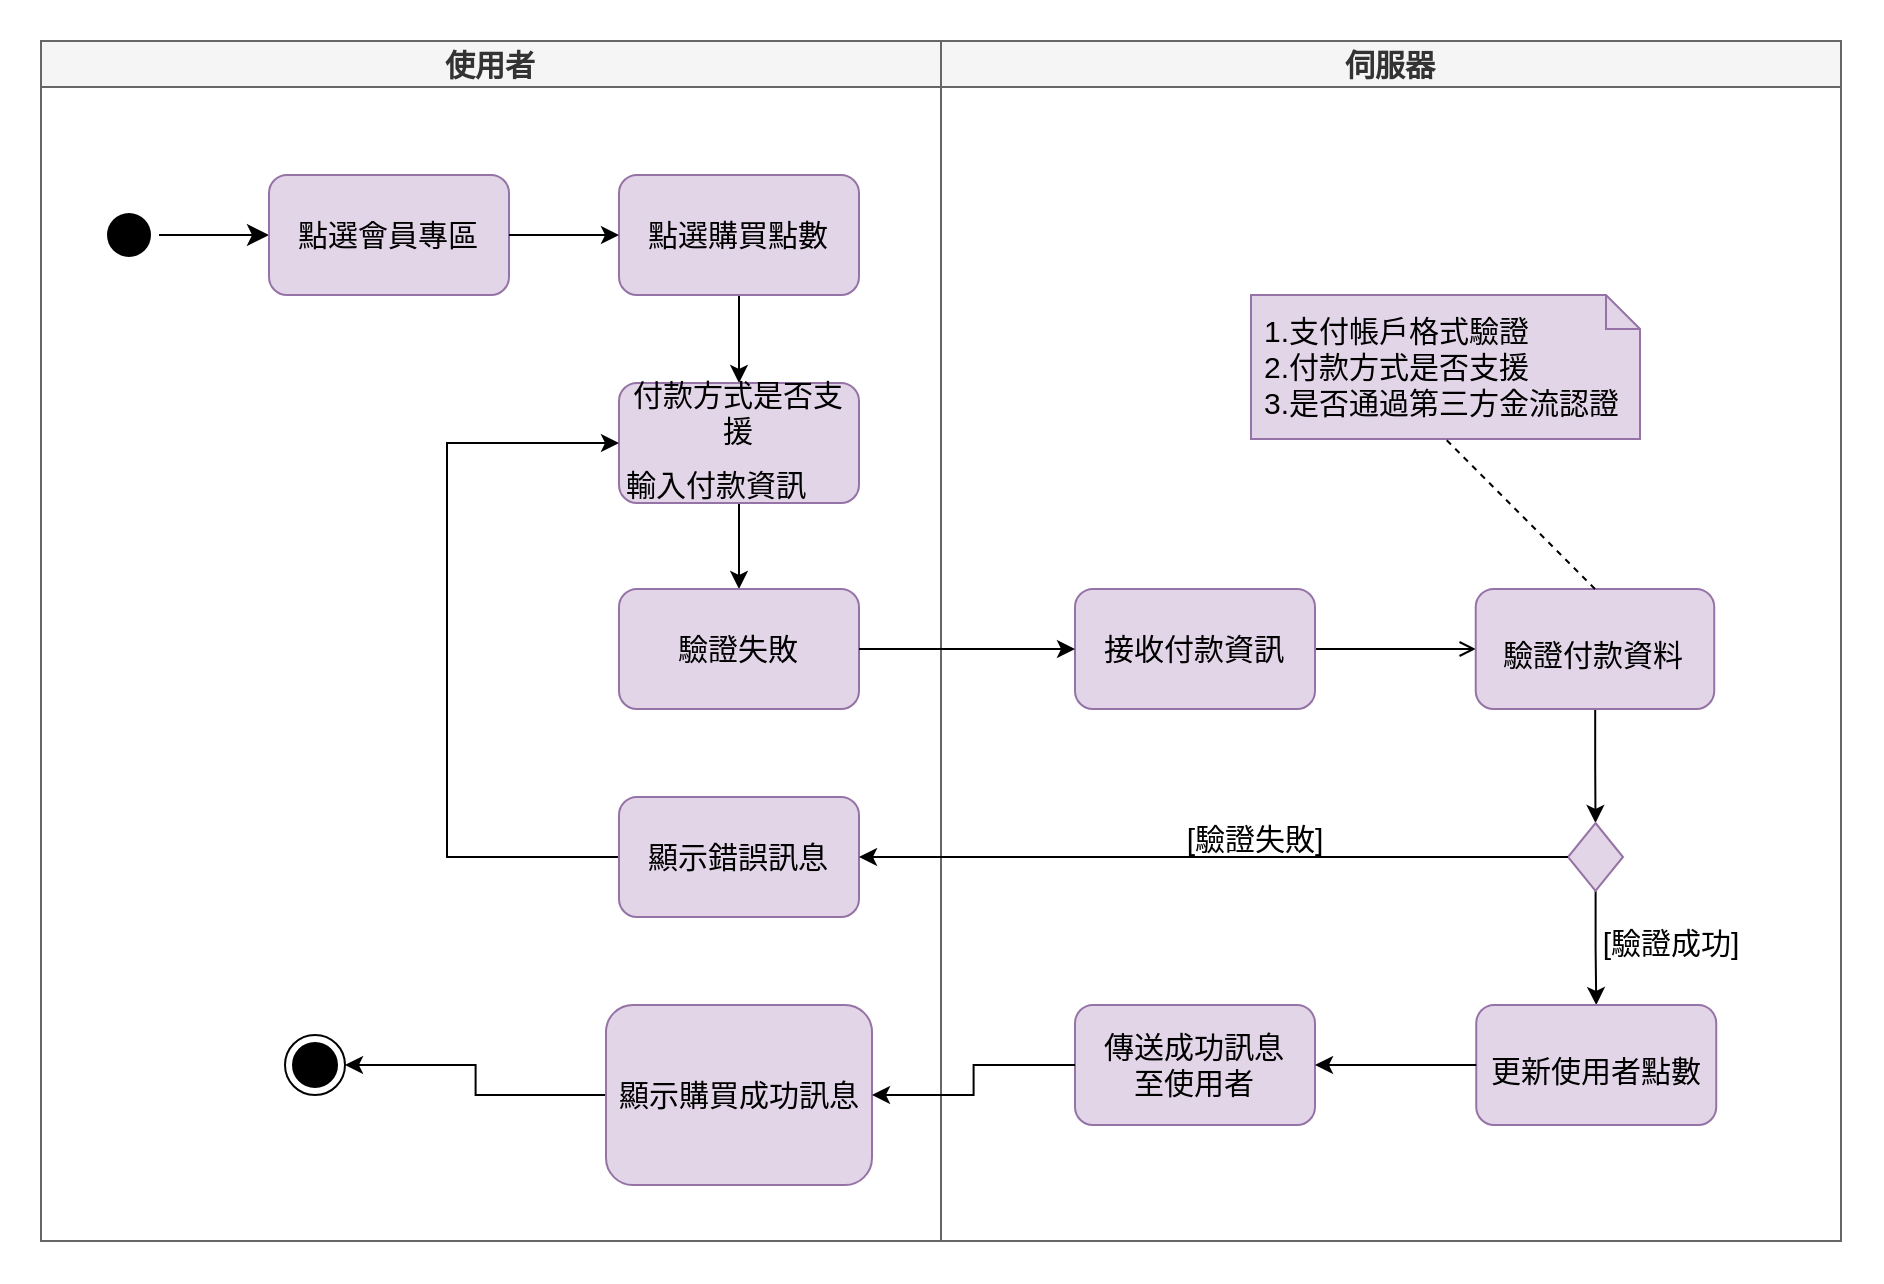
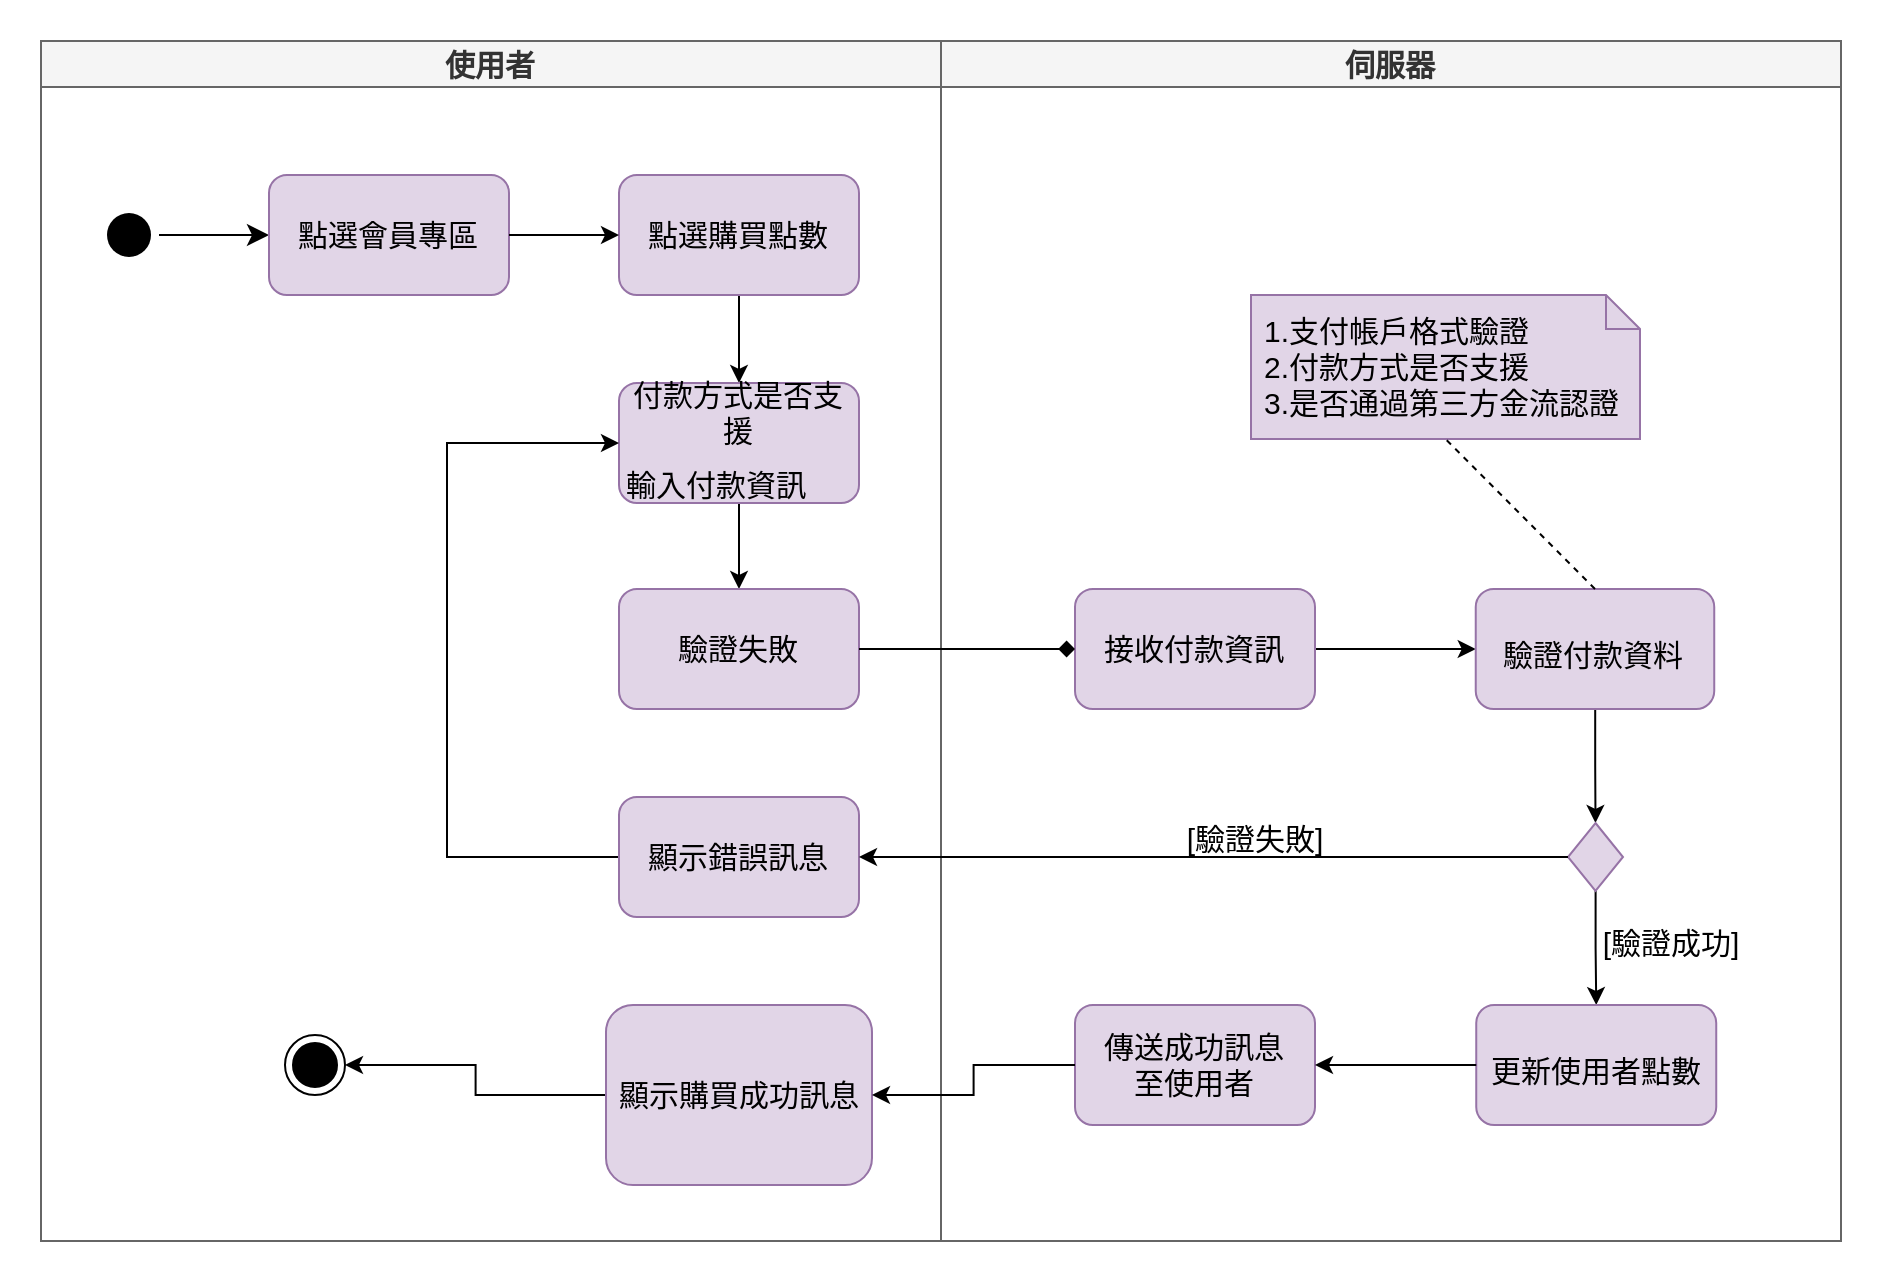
edge "驗證失敗" -> "接收付款資訊": arrowhead classic -> diamond
edge "接收付款資訊" -> "驗證付款資料": arrowhead open -> classic
